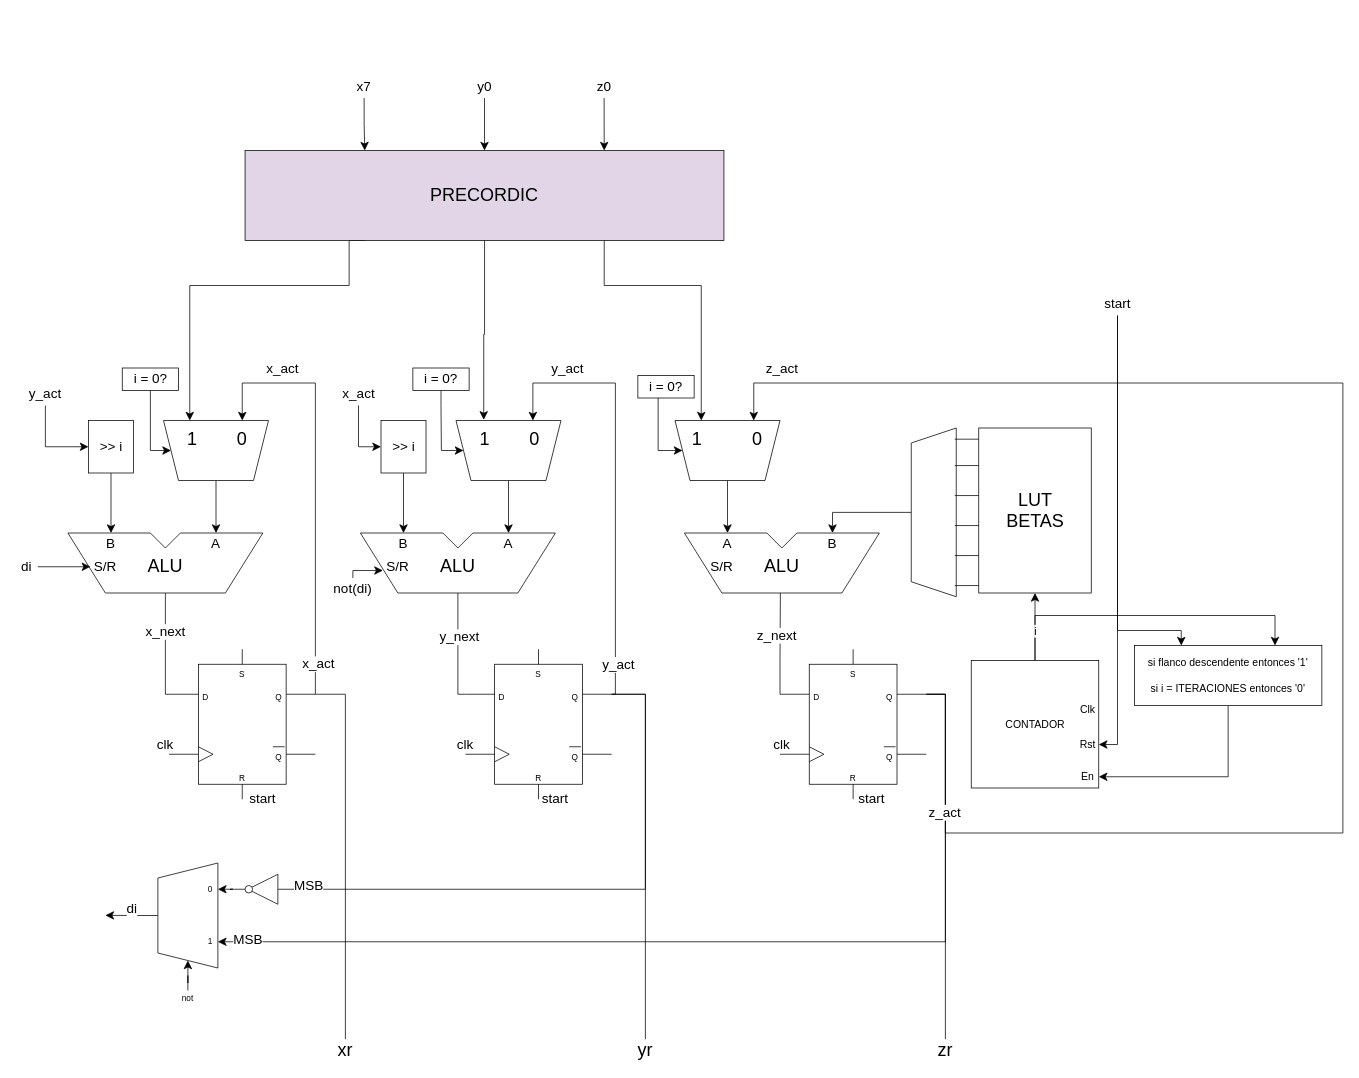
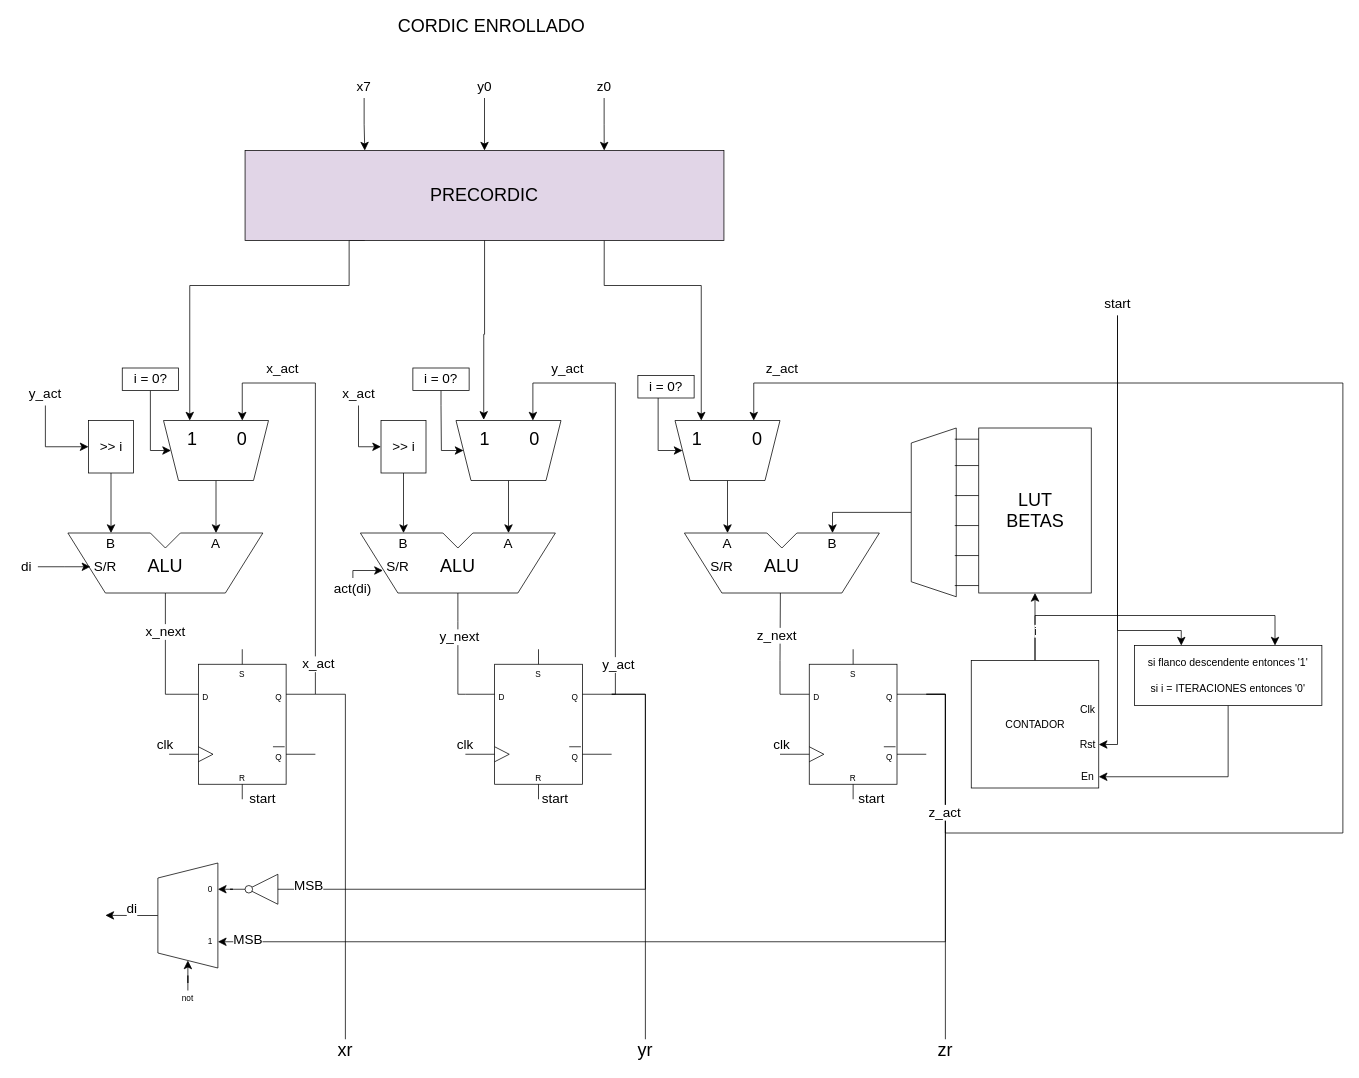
node "CORDIC ENROLLADO": added
node "not(di)": label "not(di)" -> "act(di)"
